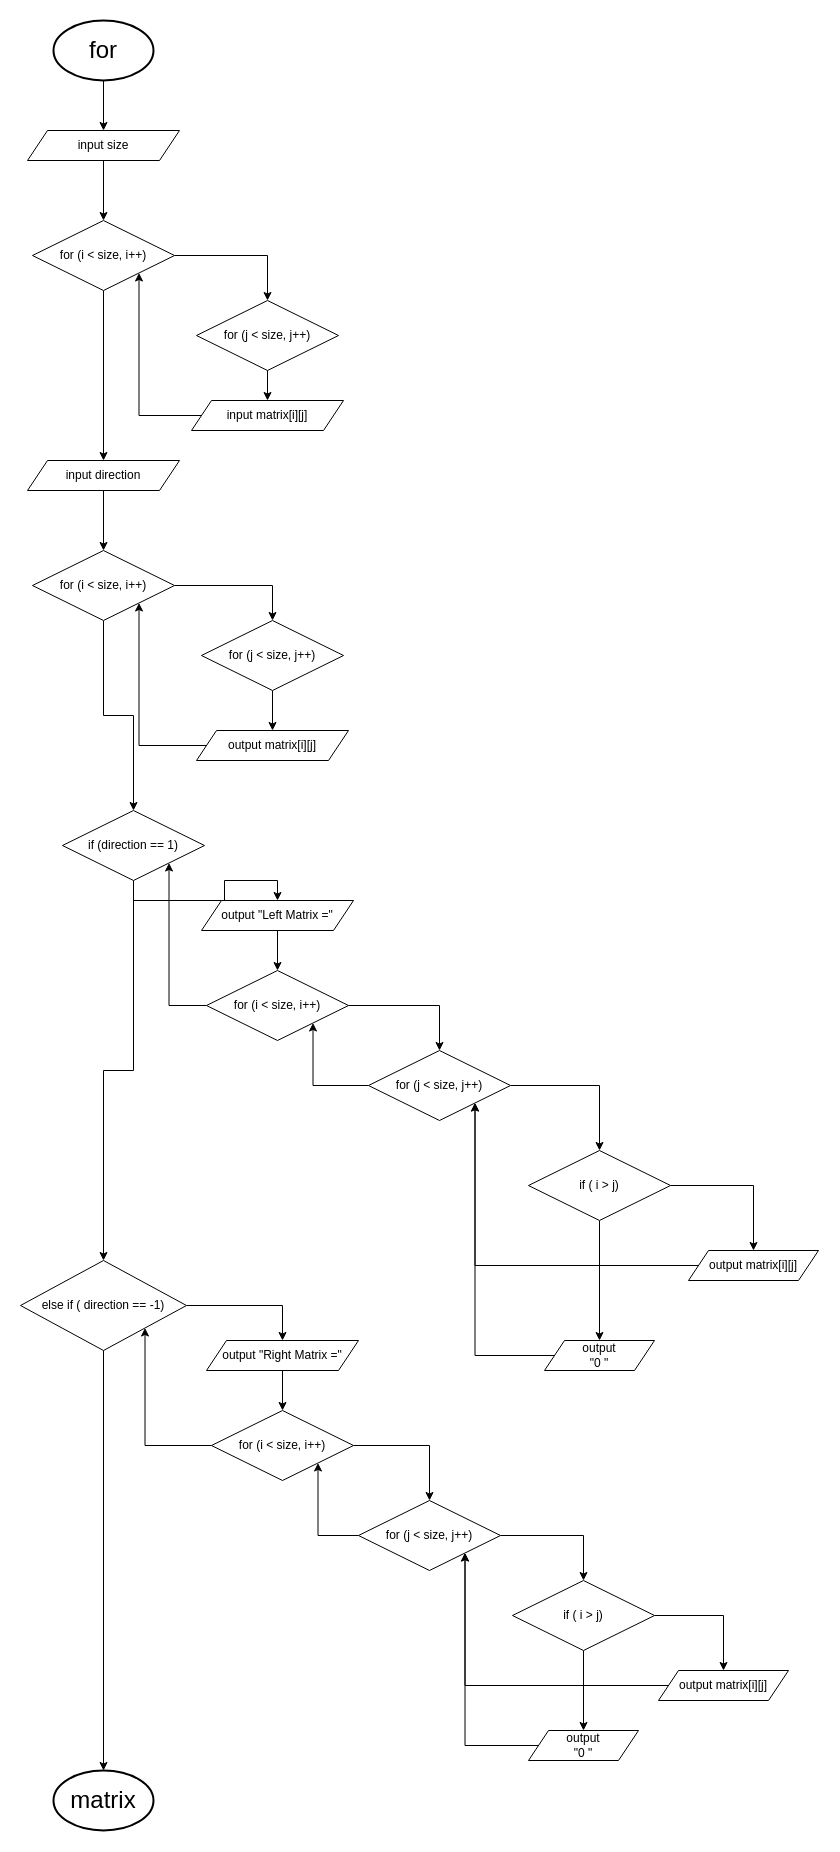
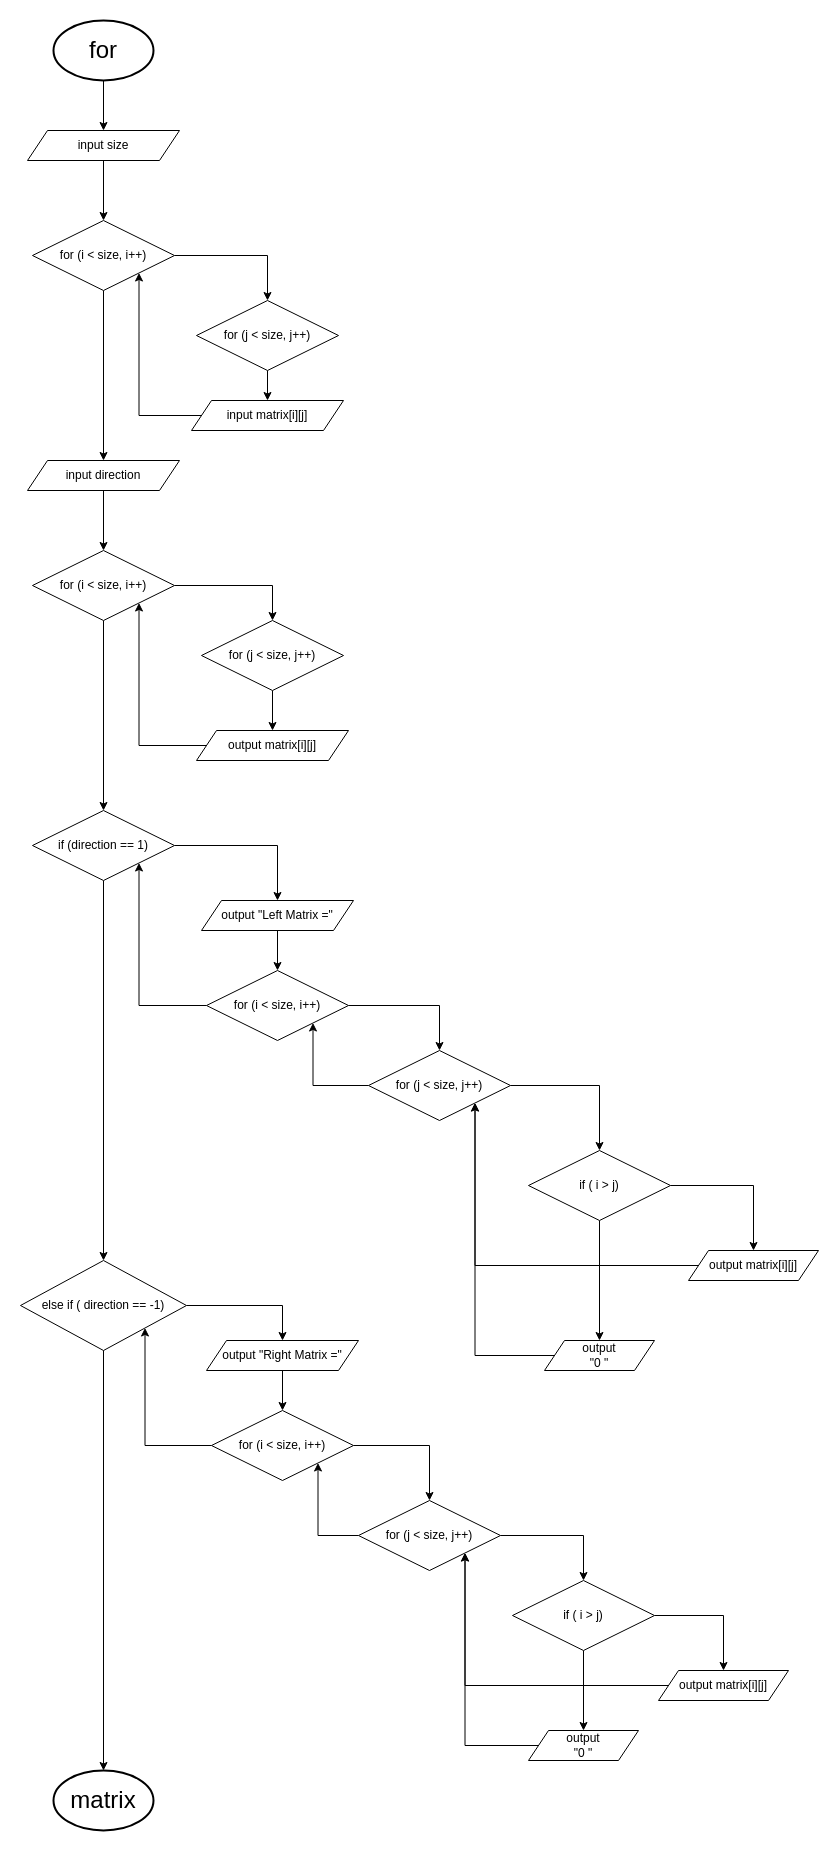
node "if (direction == 1)": moved (134, 846) -> (104, 846)
